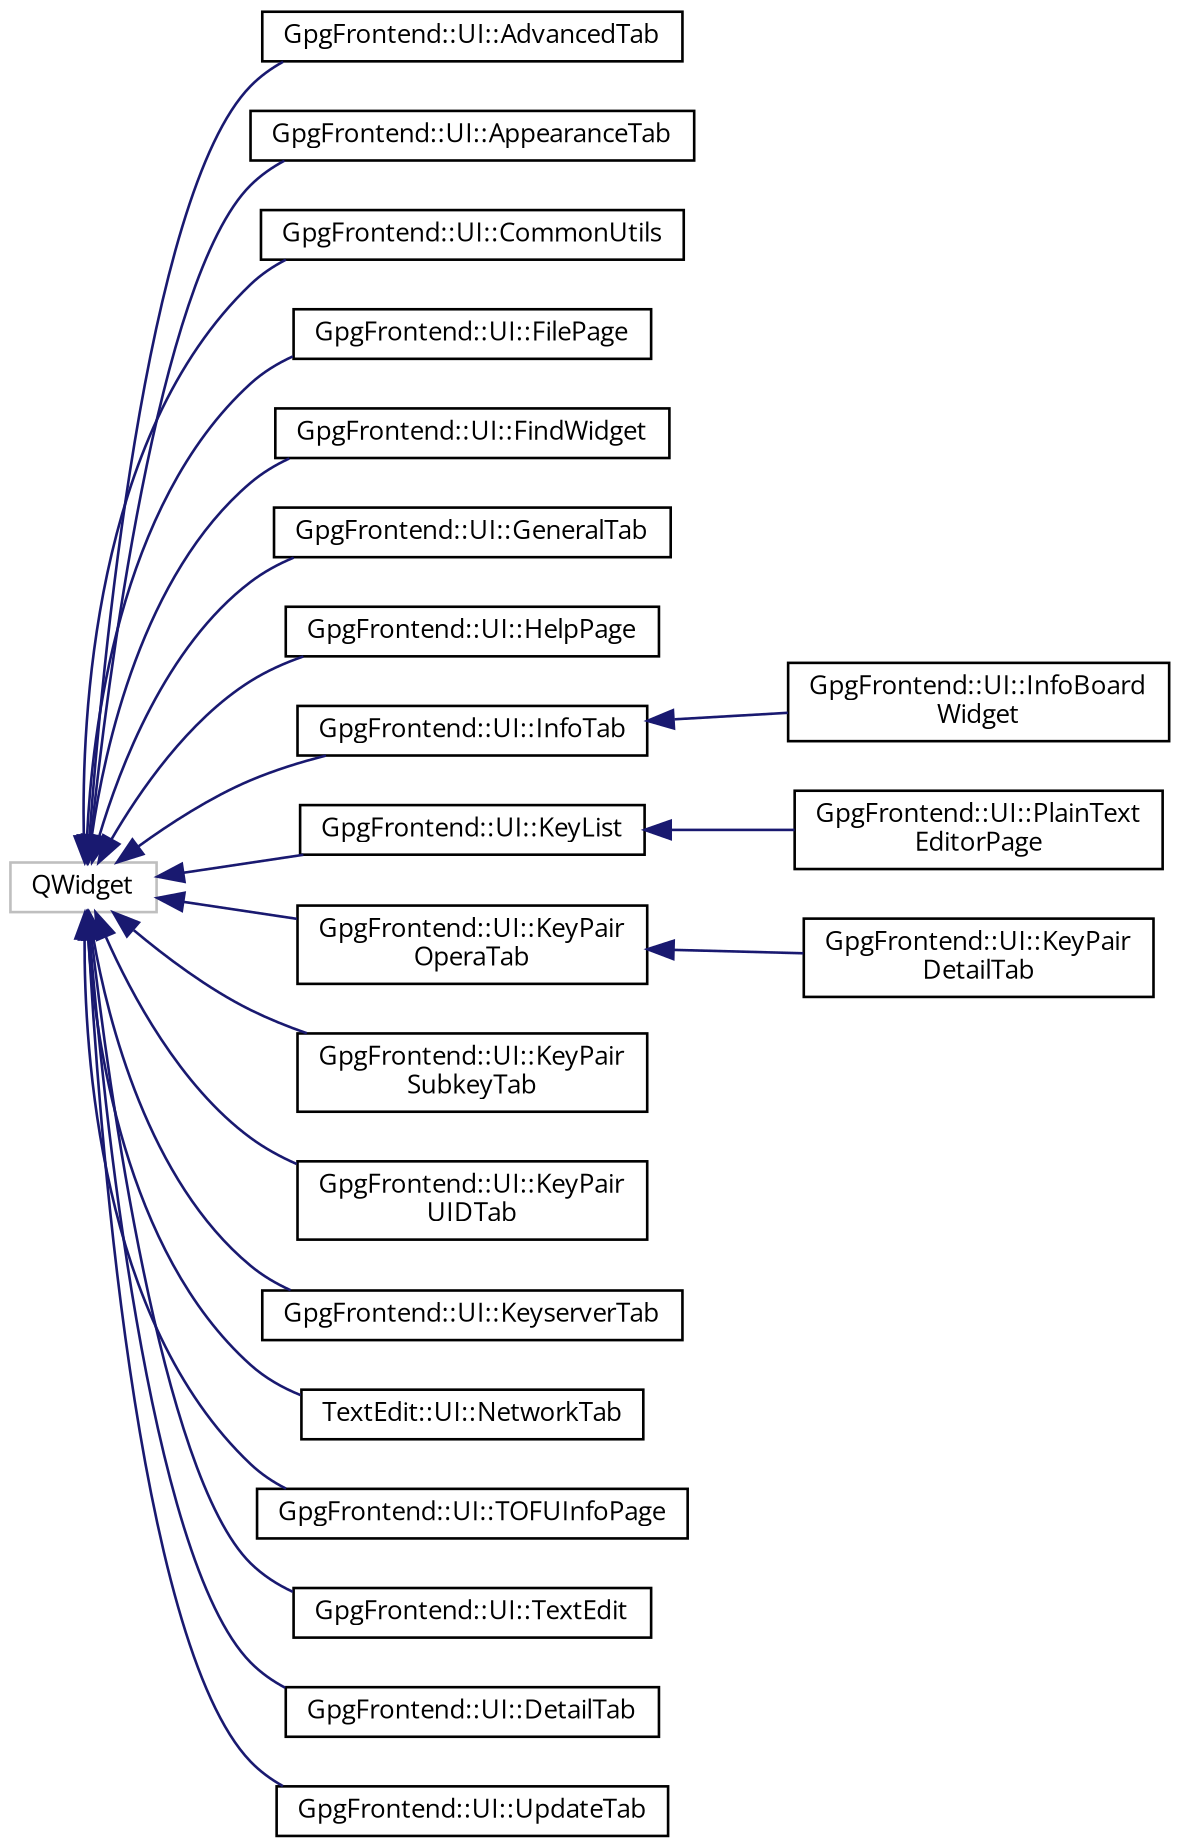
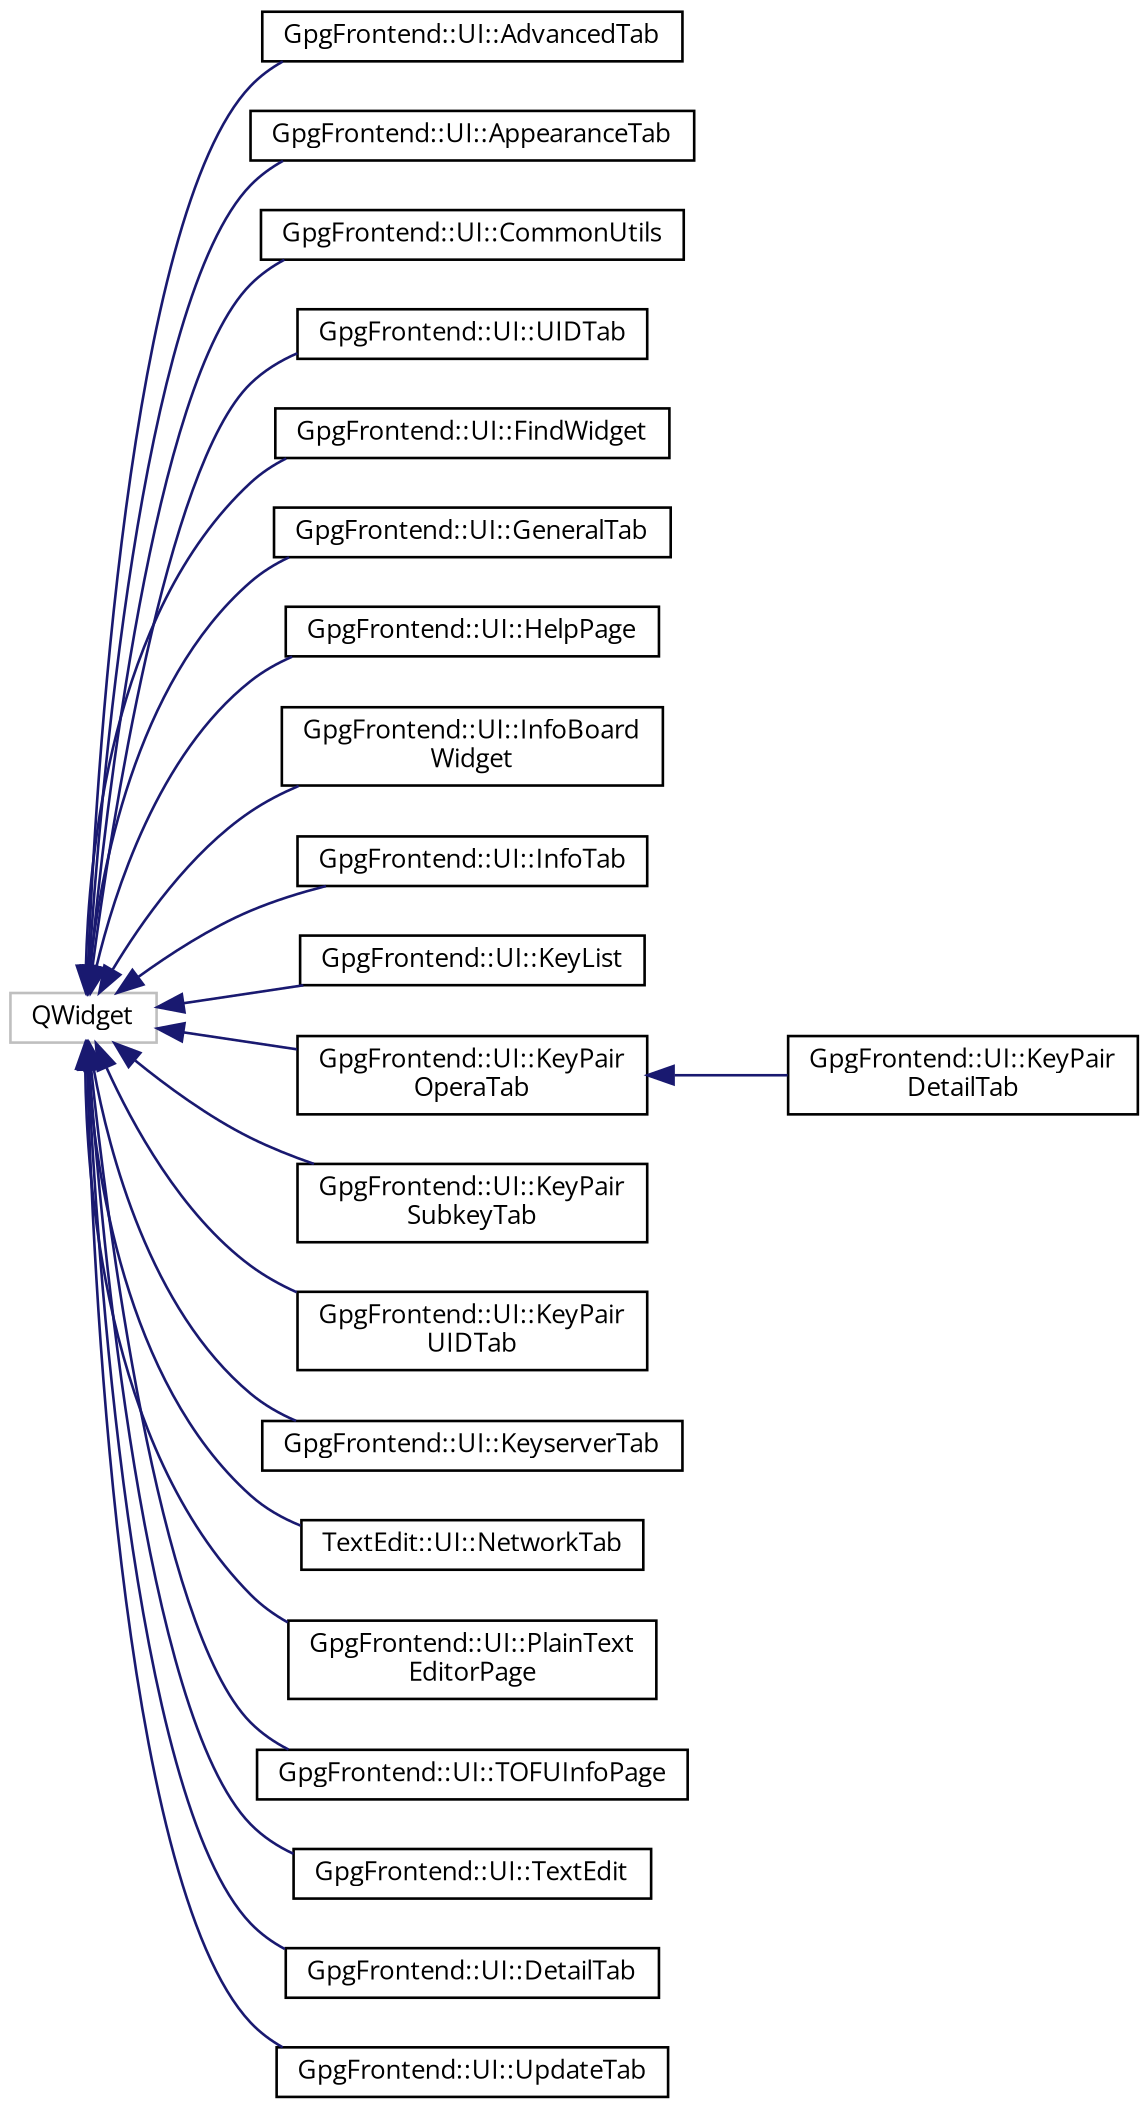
node "GpgFrontend::UI::FilePage": label "GpgFrontend::UI::FilePage" -> "GpgFrontend::UI::UIDTab"
edge "GpgFrontend::UI::InfoBoard Widget" -> "GpgFrontend::UI::InfoTab": now "GpgFrontend::UI::InfoBoard Widget" -> "QWidget"
edge "GpgFrontend::UI::PlainText EditorPage" -> "GpgFrontend::UI::KeyList": now "GpgFrontend::UI::PlainText EditorPage" -> "QWidget"
